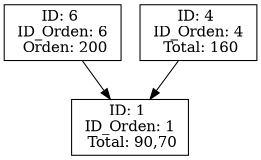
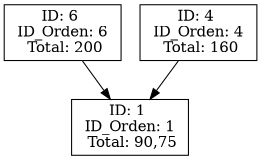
node "ID: 6 ID_Orden: 6 Orden: 200": label "ID: 6 ID_Orden: 6 Orden: 200" -> "ID: 6 ID_Orden: 6 Total: 200"
node "ID: 1 ID_Orden: 1 Total: 90,70": label "ID: 1 ID_Orden: 1 Total: 90,70" -> "ID: 1 ID_Orden: 1 Total: 90,75"
